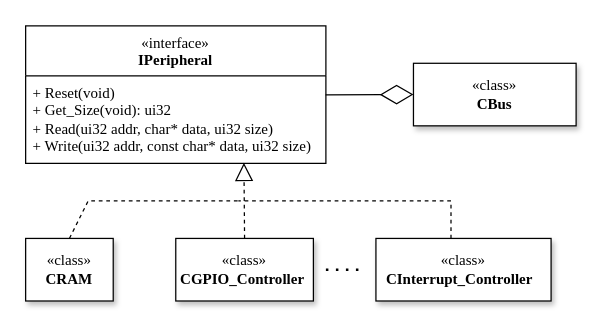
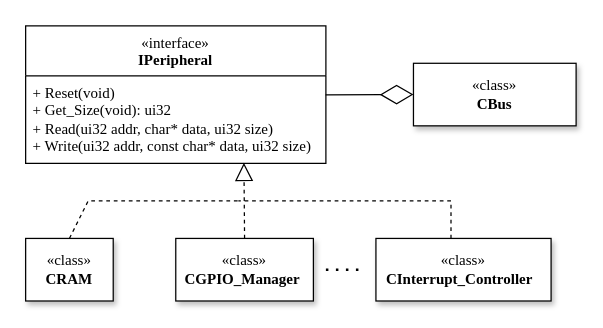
node "«class» CGPIO_Controller": label "«class» CGPIO_Controller" -> "«class» CGPIO_Manager"
